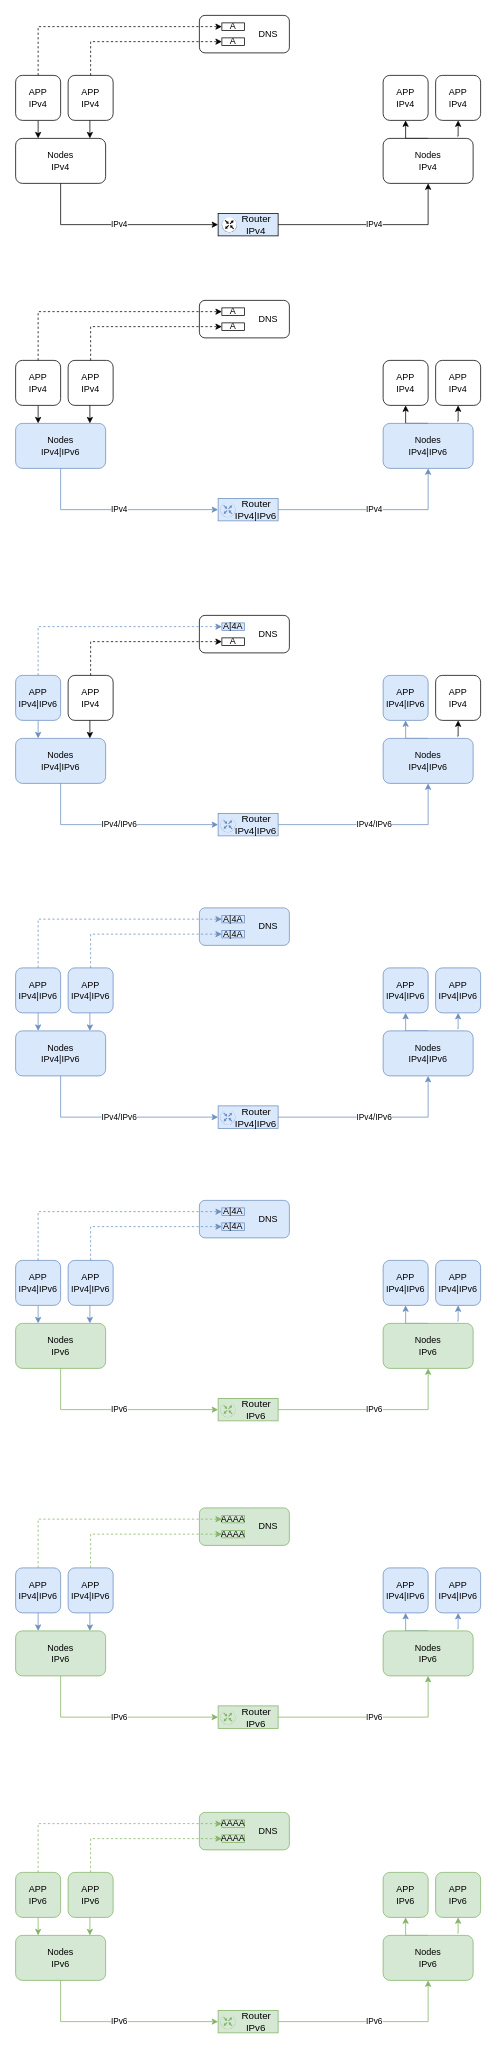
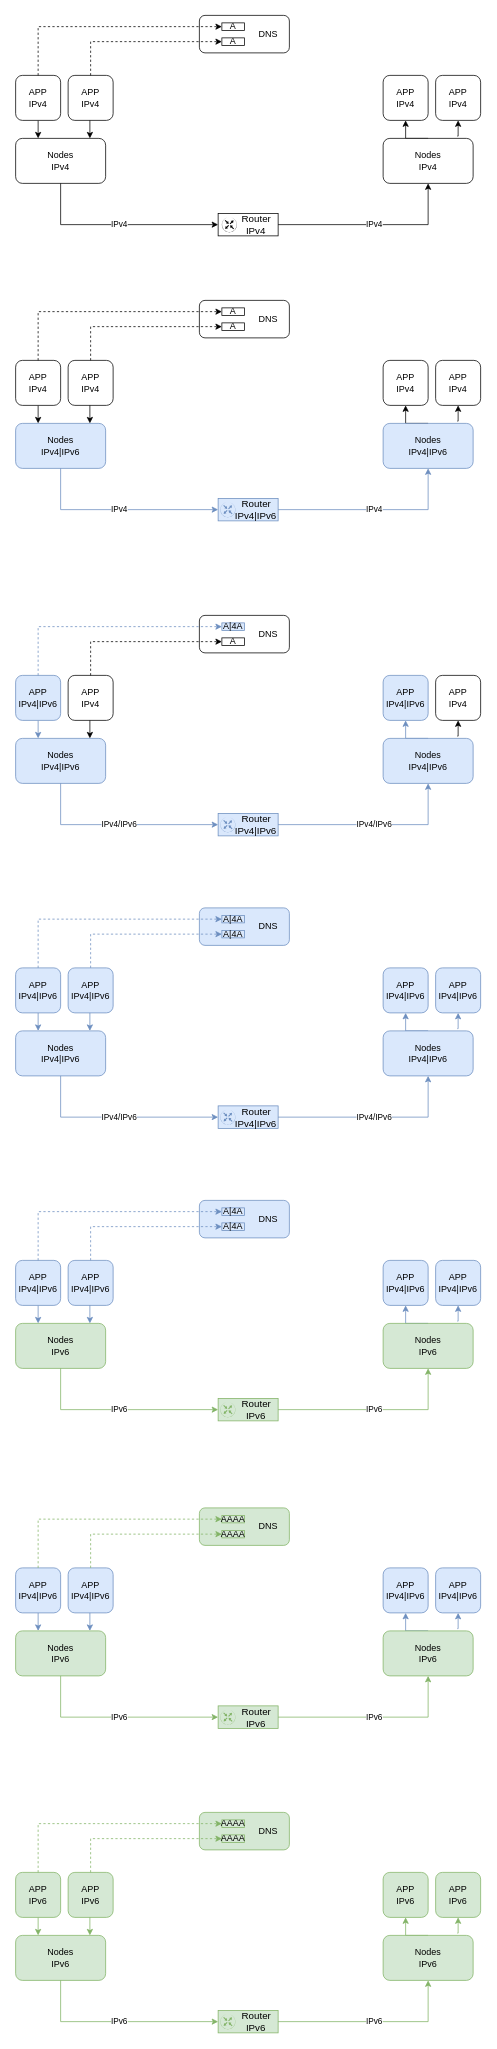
node "Router IPv4": fillcolor #dae8fc -> #ffffff
